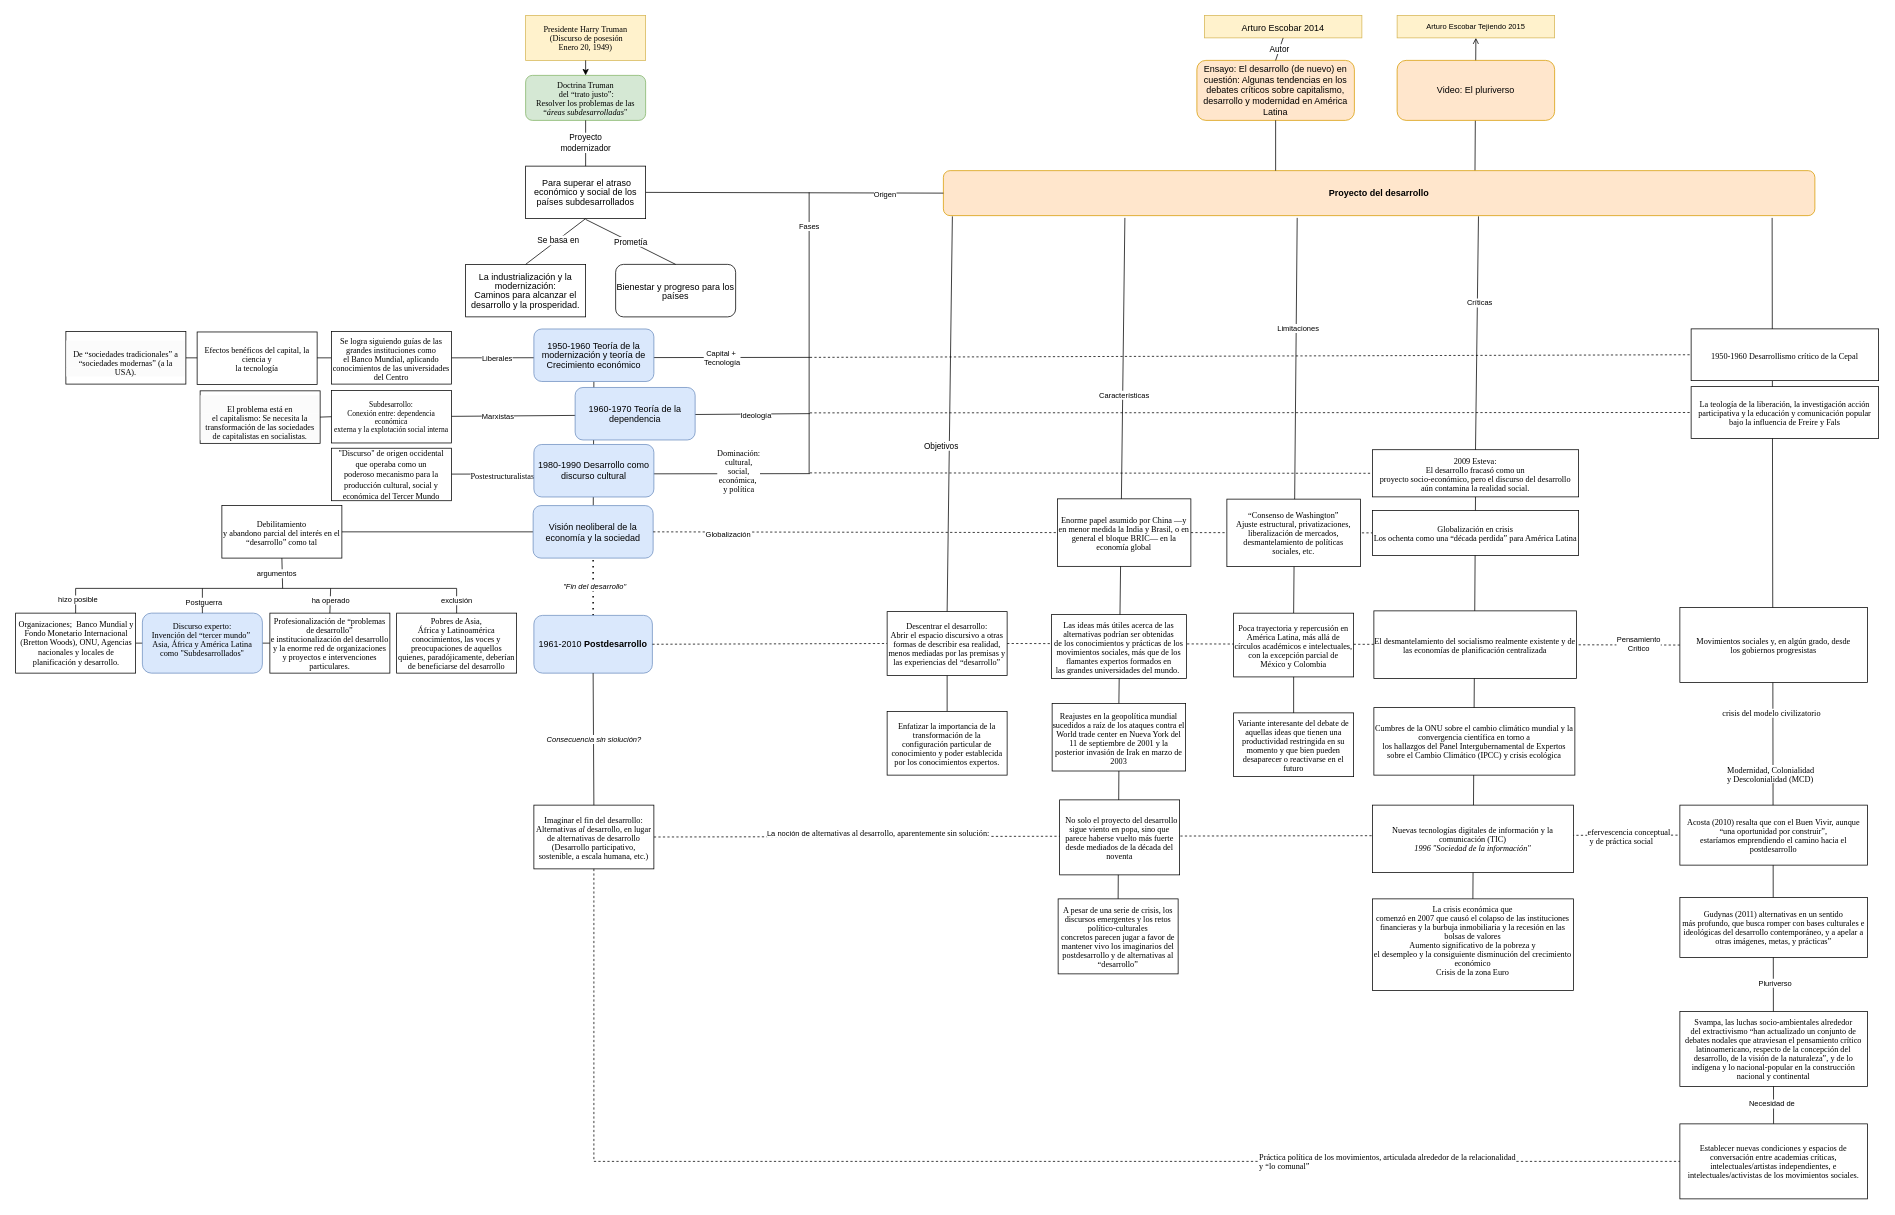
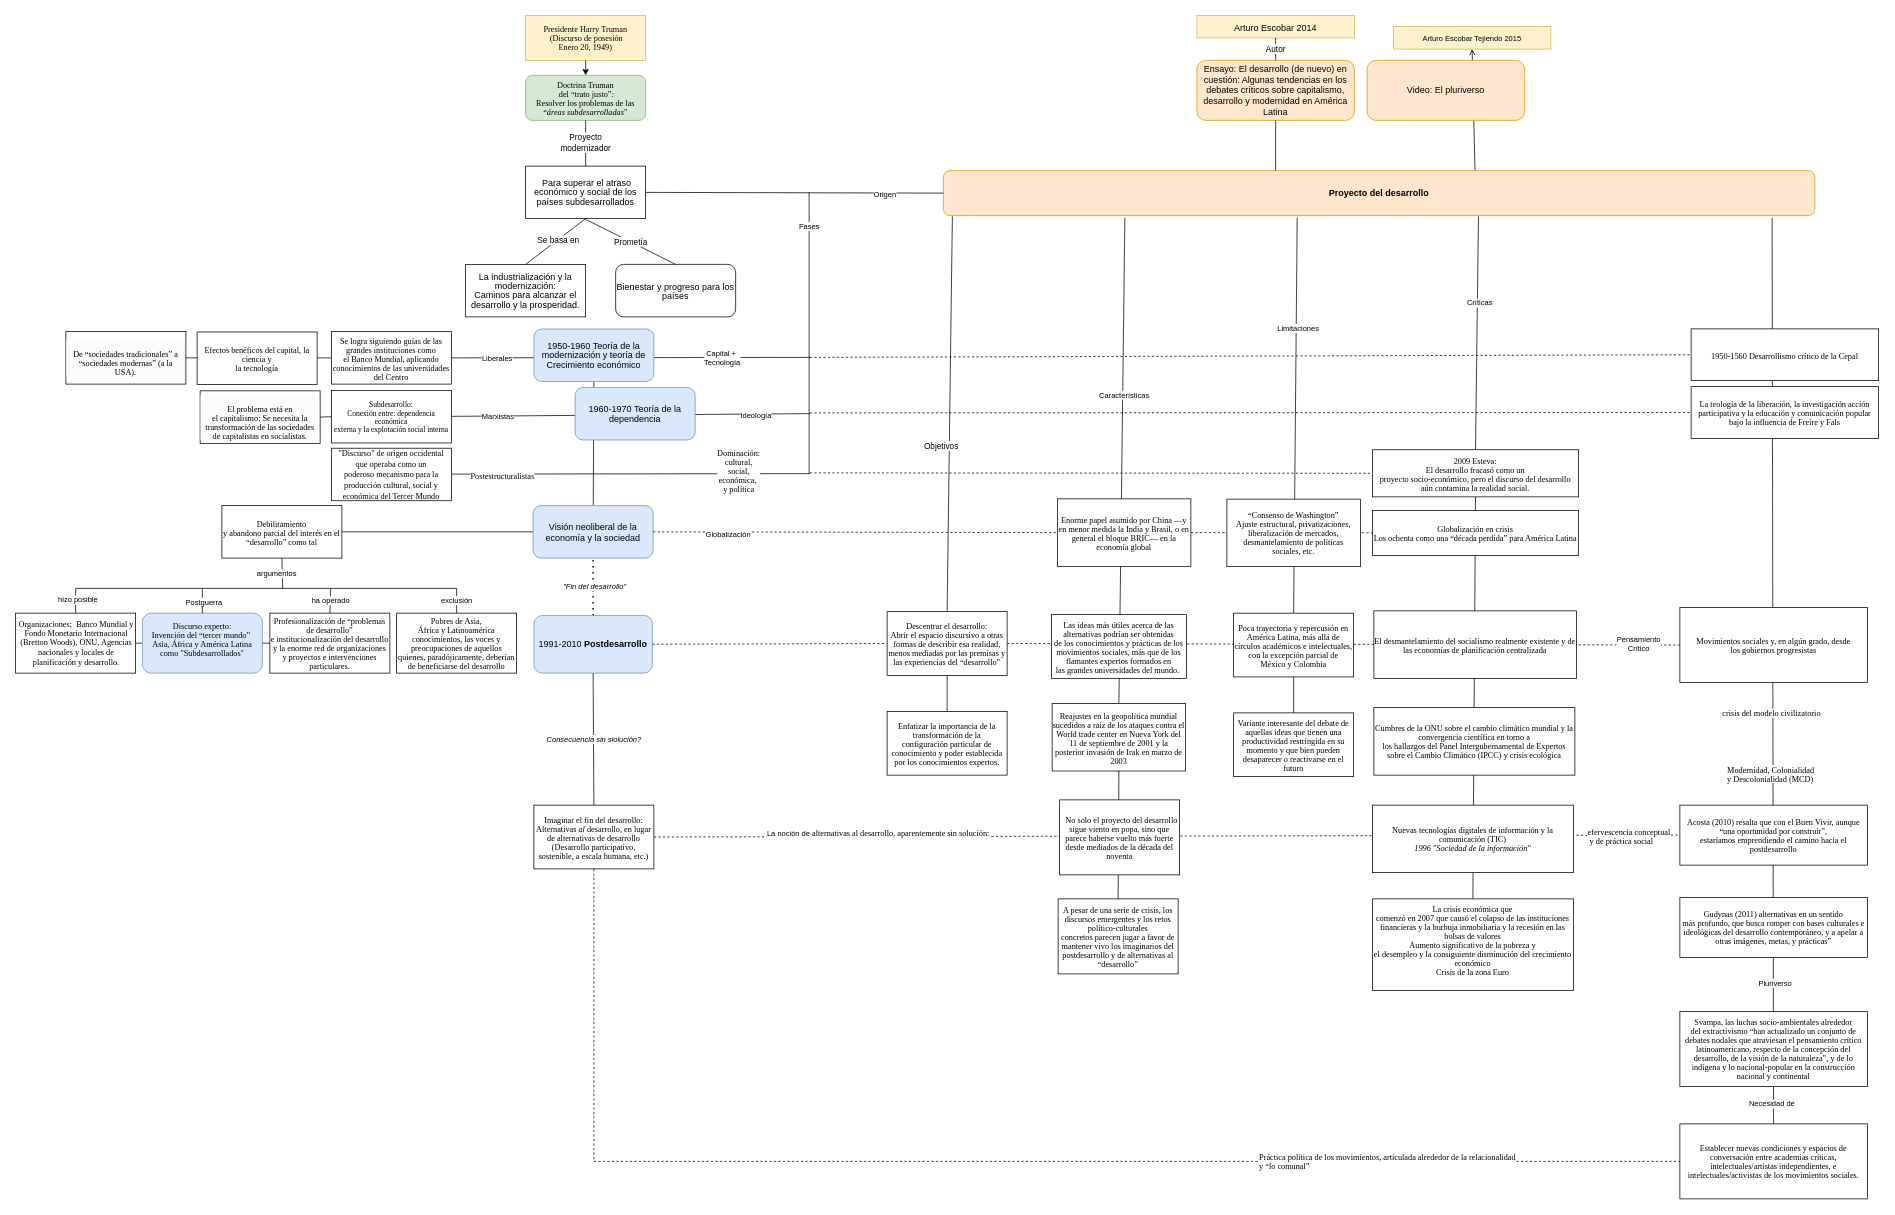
node "Arturo Escobar 2014": moved (1283, 27) -> (1275, 27)
node "Arturo Escobar Tejiendo 2015": moved (1476, 27) -> (1472, 38)
node "Video: El pluriverso": moved (1476, 90) -> (1446, 90)
node "1950-1960 Desarrollismo crítico de la Cepal": label "1950-1960 Desarrollismo crítico de la Cepal" -> "1950-1560 Desarrollismo crítico de la Cepal"
node "1980-1990 Desarrollo como discurso cultural": removed
node "1961-2010 Postdesarrollo": label "1961-2010 Postdesarrollo" -> "1991-2010 Postdesarrollo"
